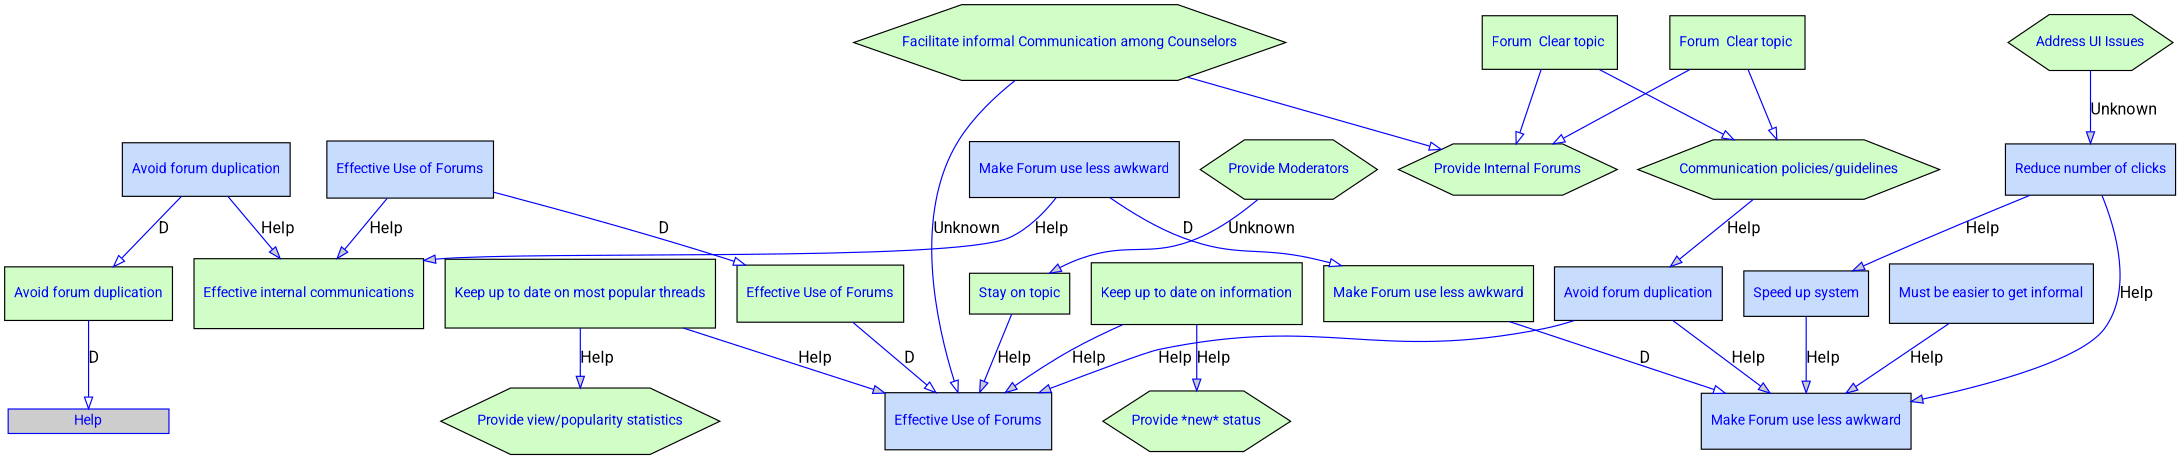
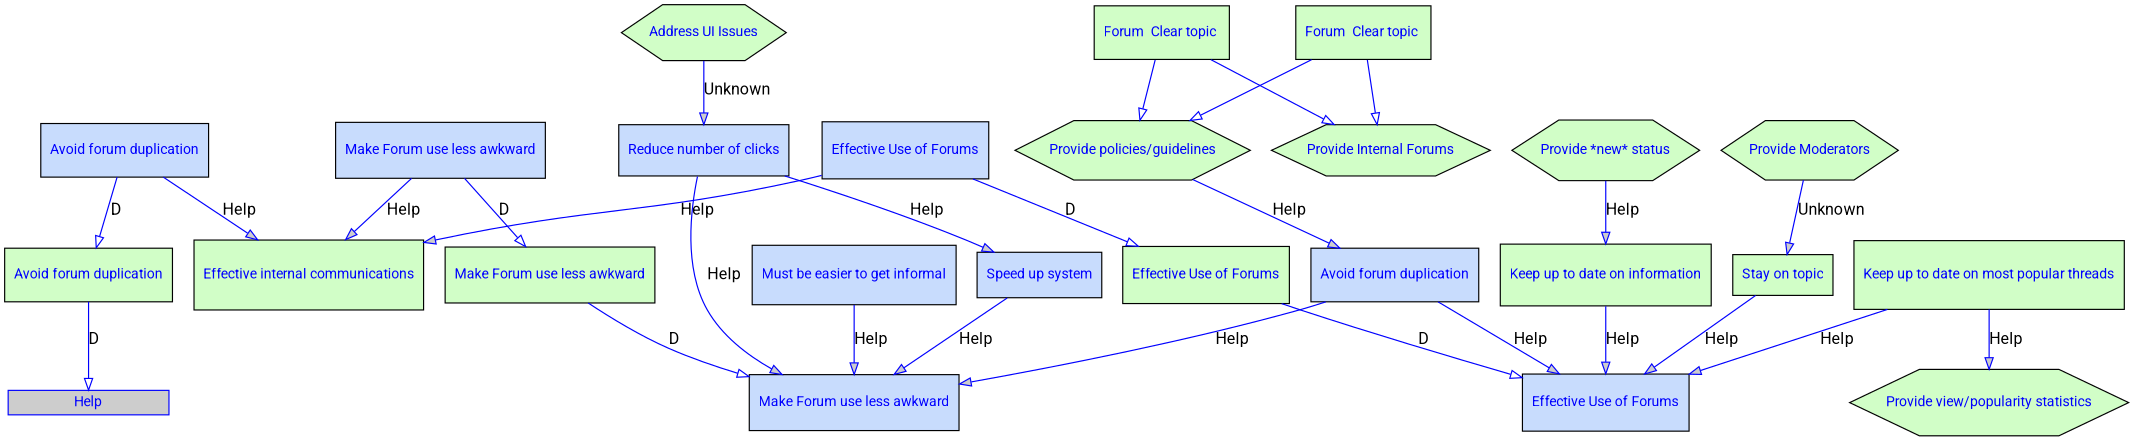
node "Facilitate informal Communication among Counselors": removed
node "Communication policies/guidelines": label "Communication policies/guidelines" -> "Provide policies/guidelines"
edge "Keep up to date on information" -> "Provide *new* status": reversed
